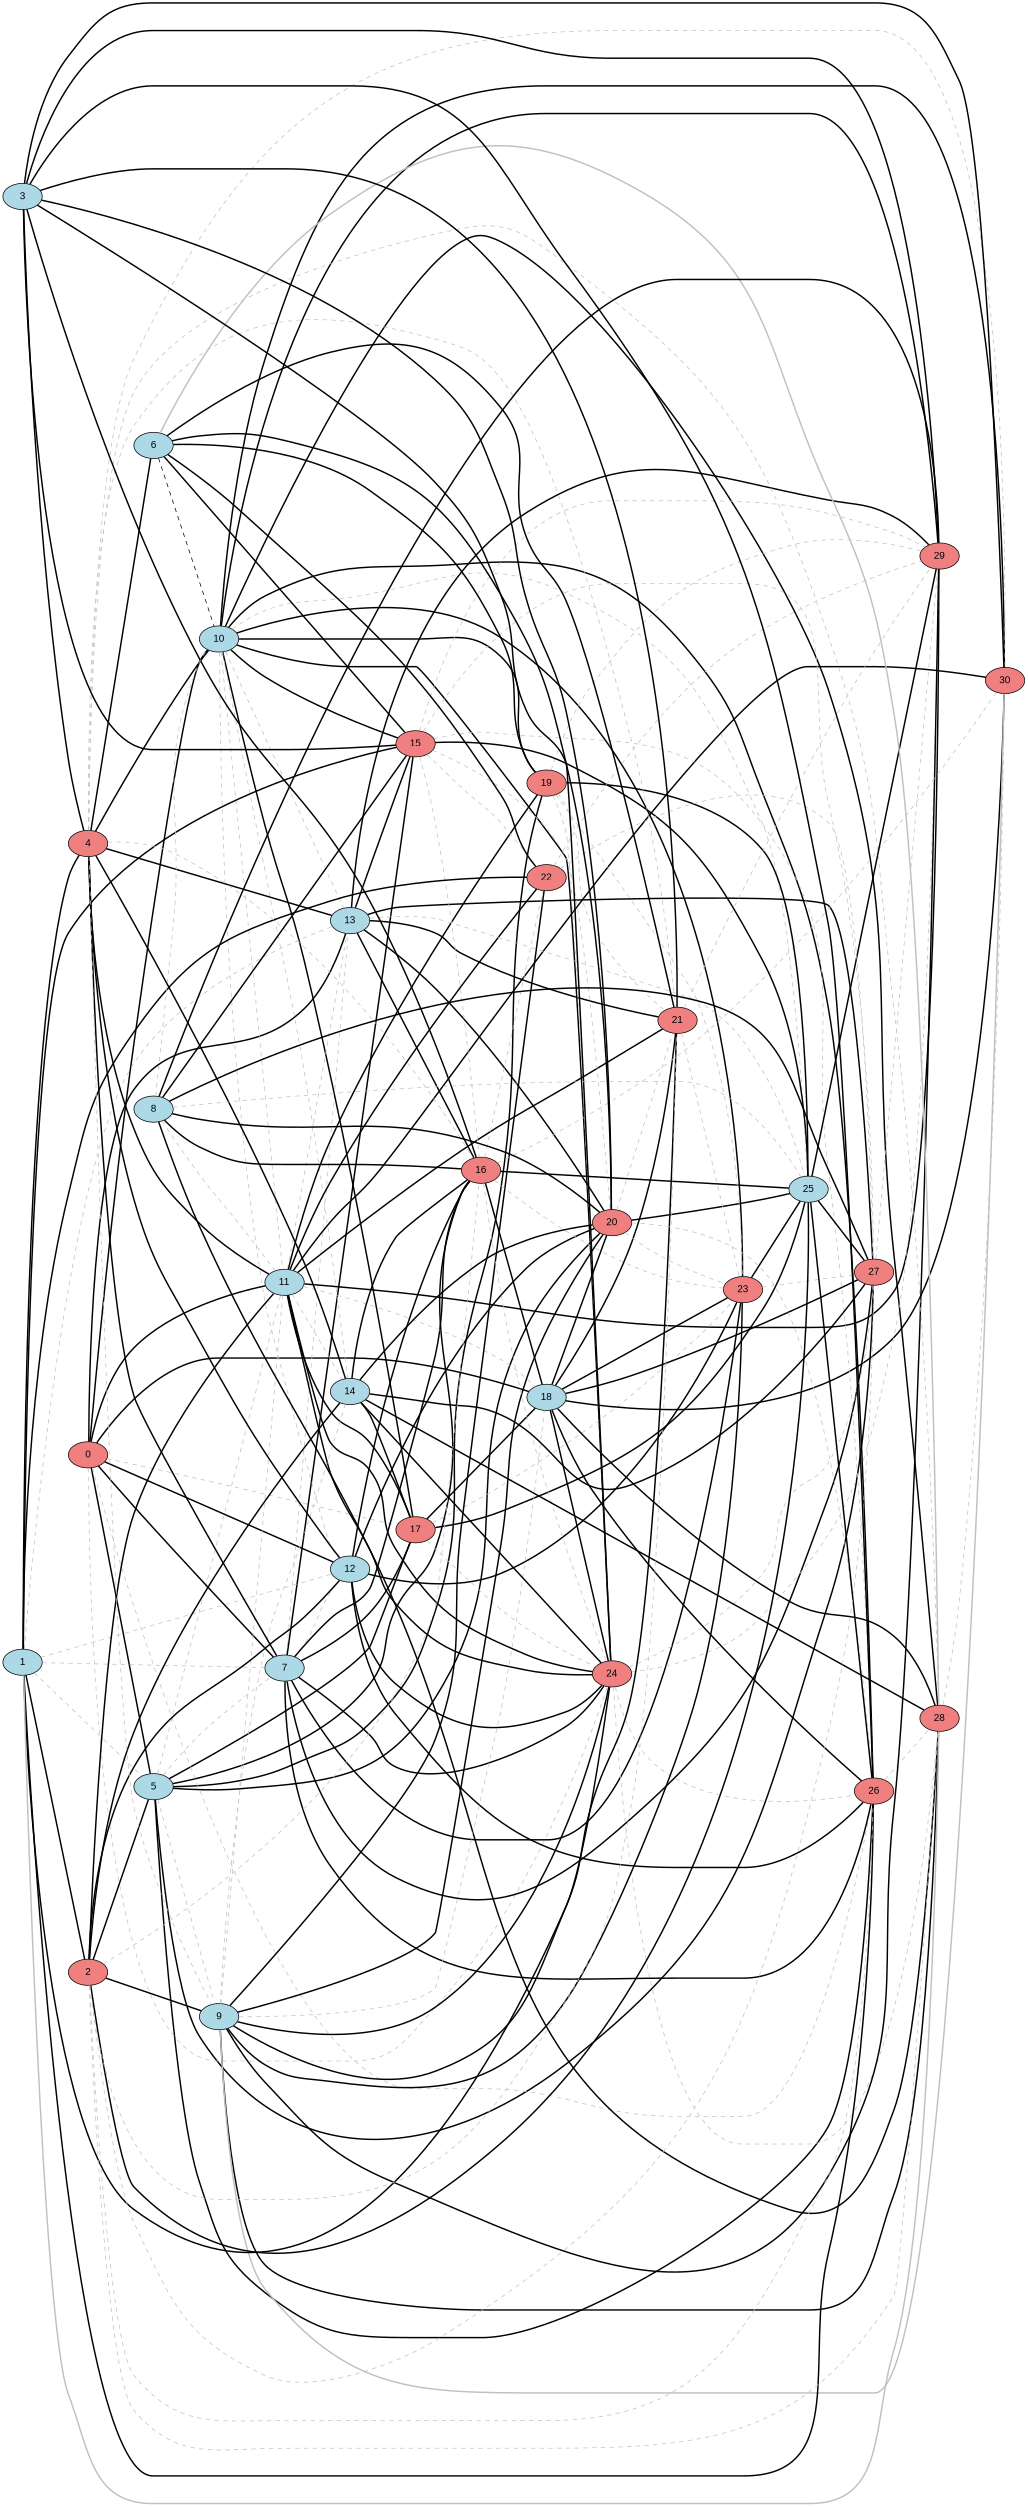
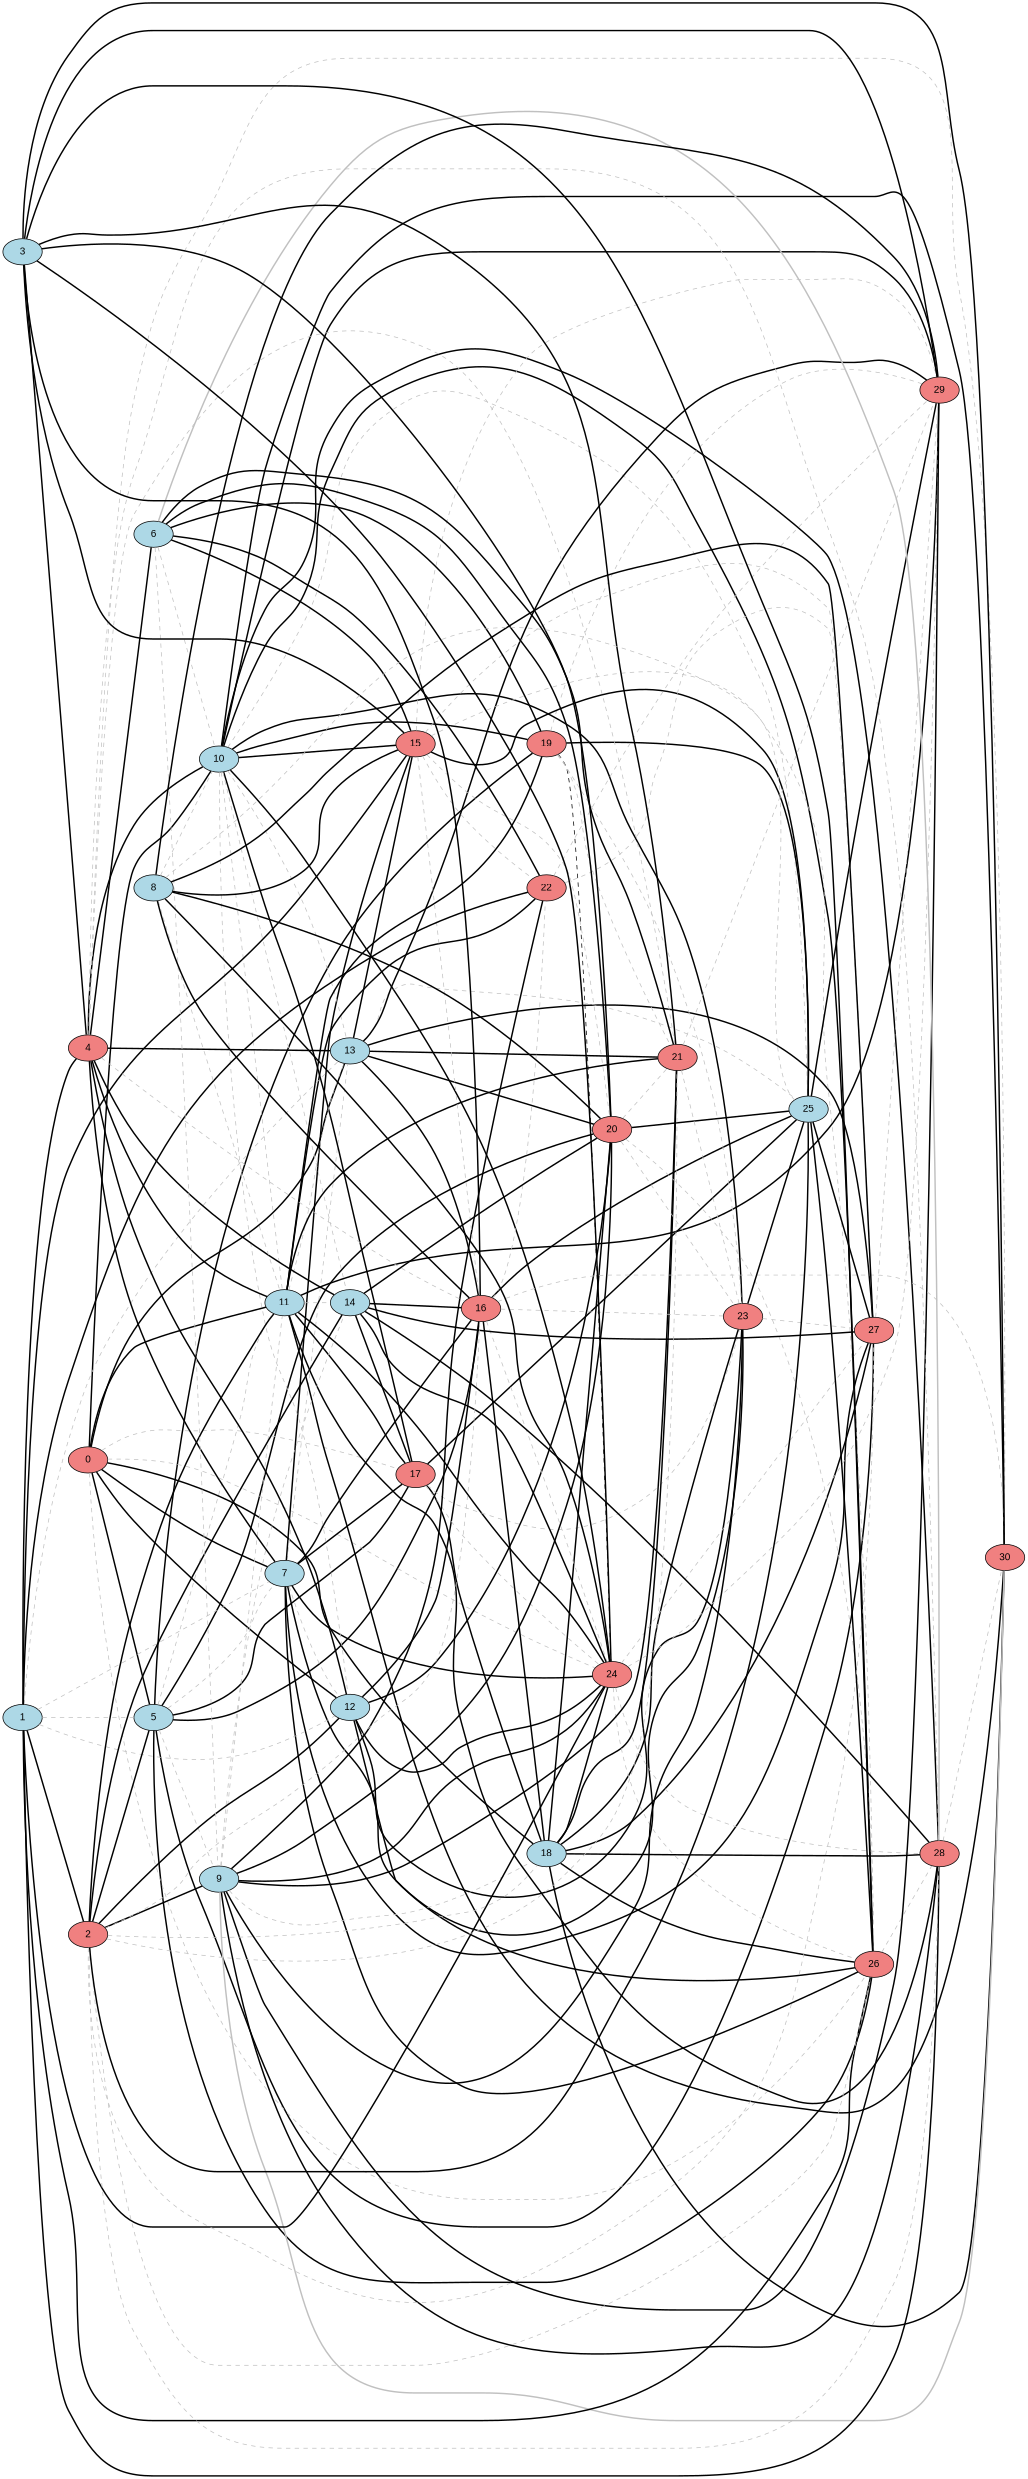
edge "6" -- "10": color black -> gray
edge "19" -- "24": color gray -> black
edge "11" -- "18": now "2" -- "18"
edge "4" -- "9": now "6" -- "9"
edge "1" -- "28": color gray -> black
